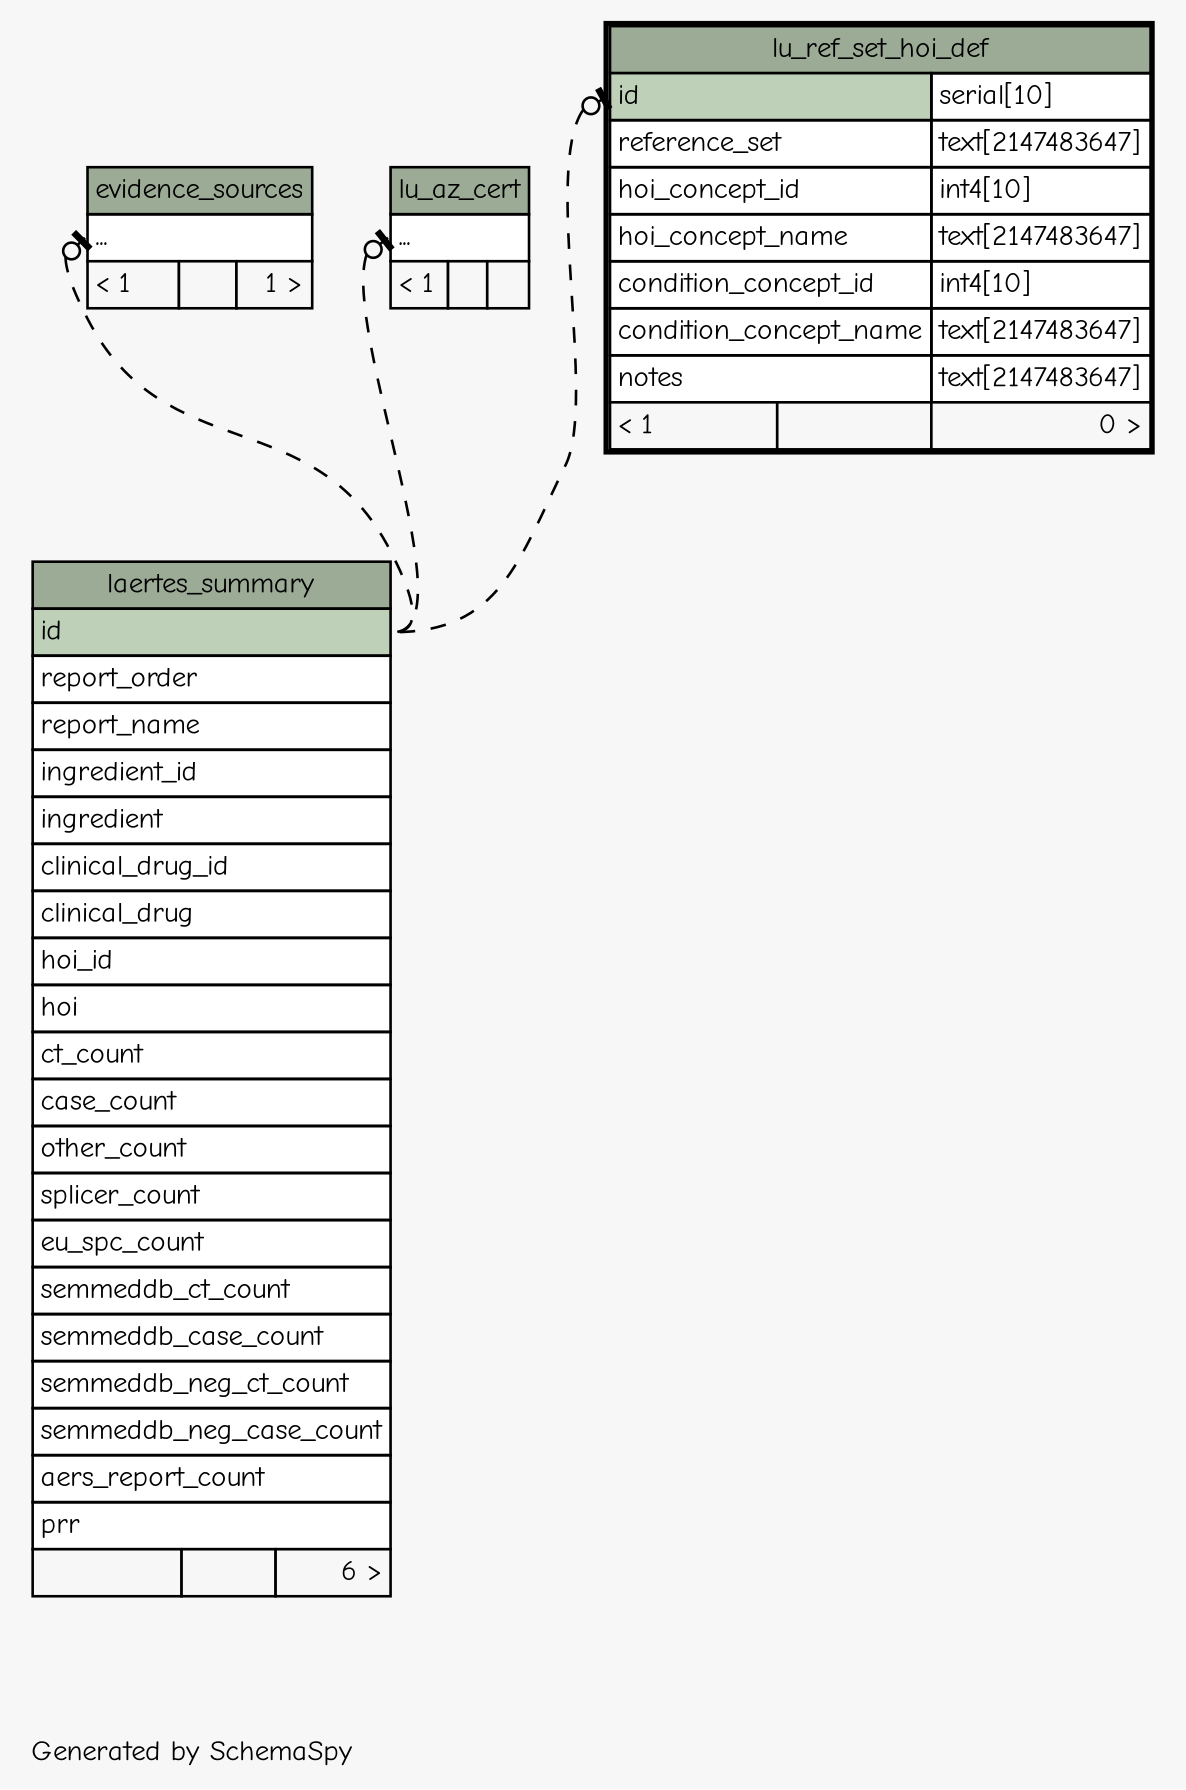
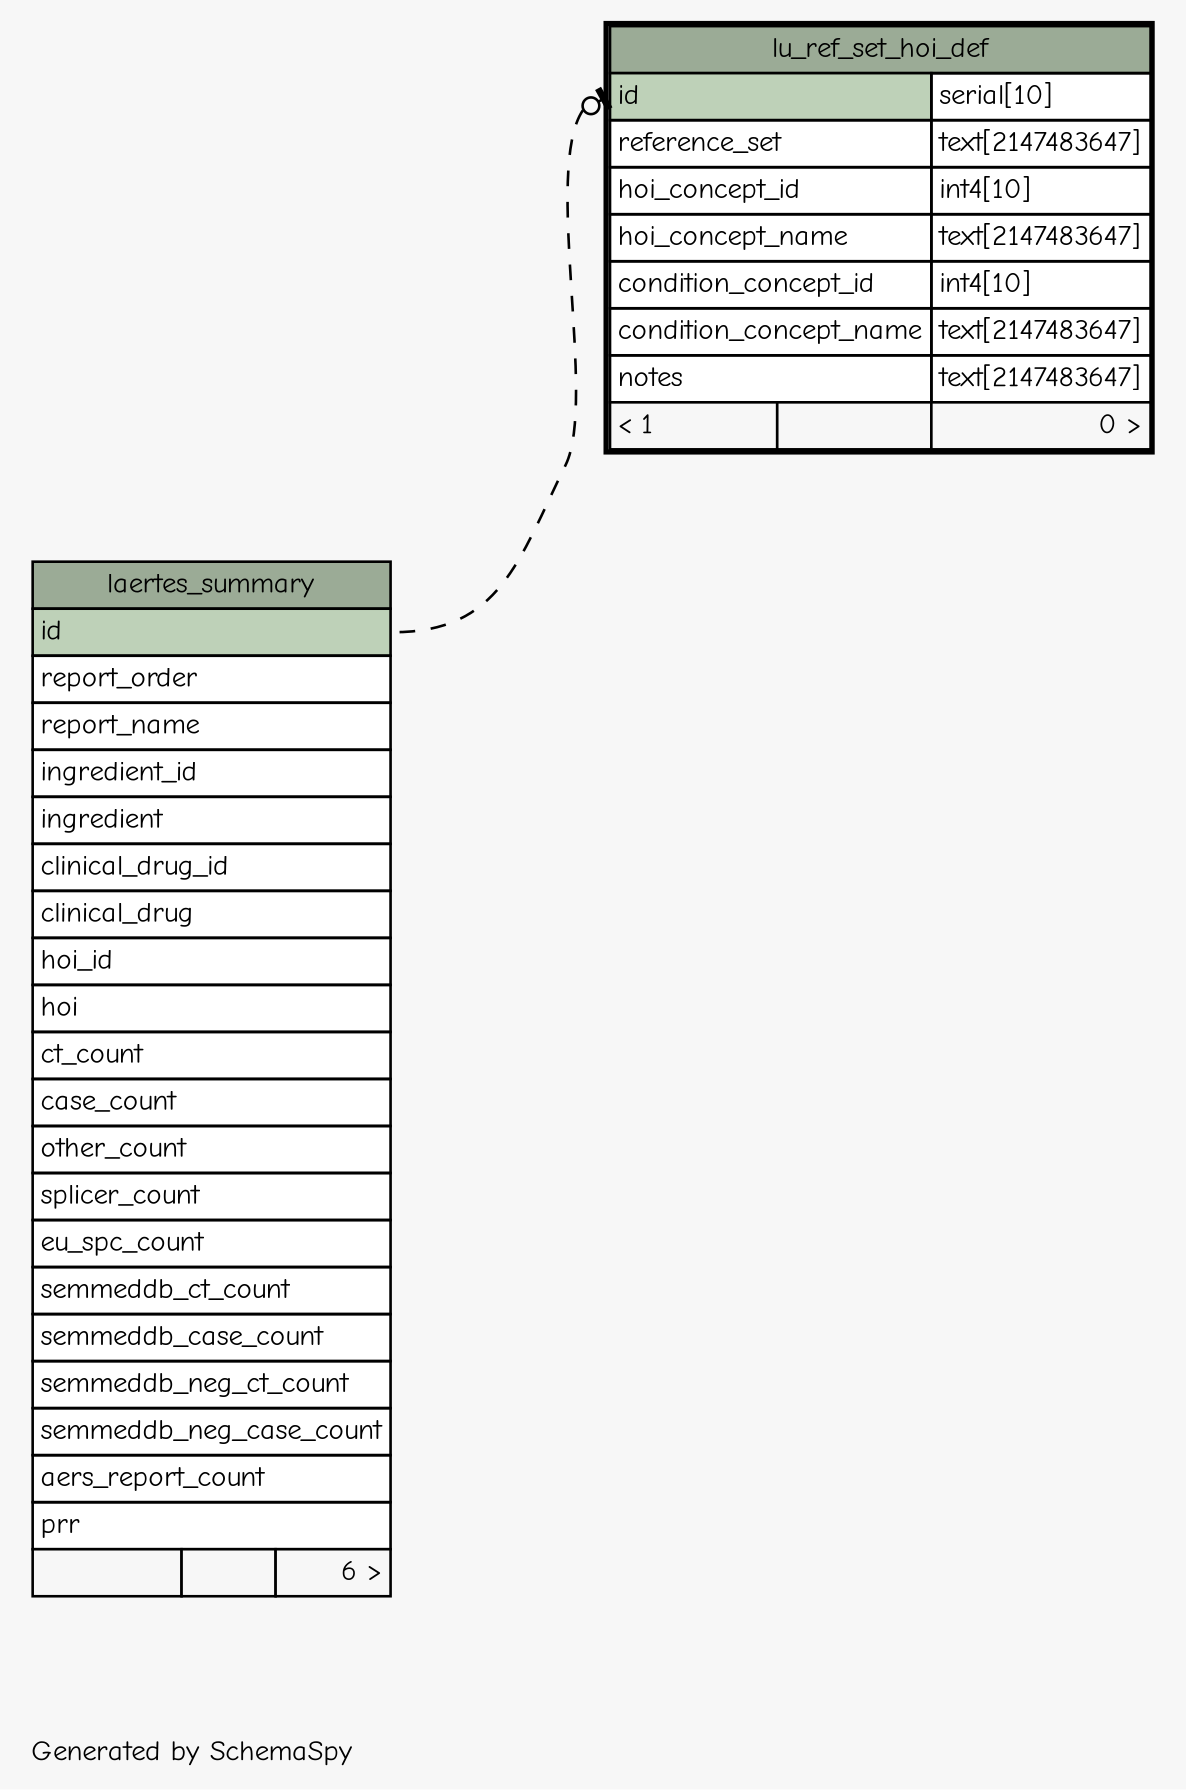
node "evidence_sources": removed
node "lu_az_cert": removed
